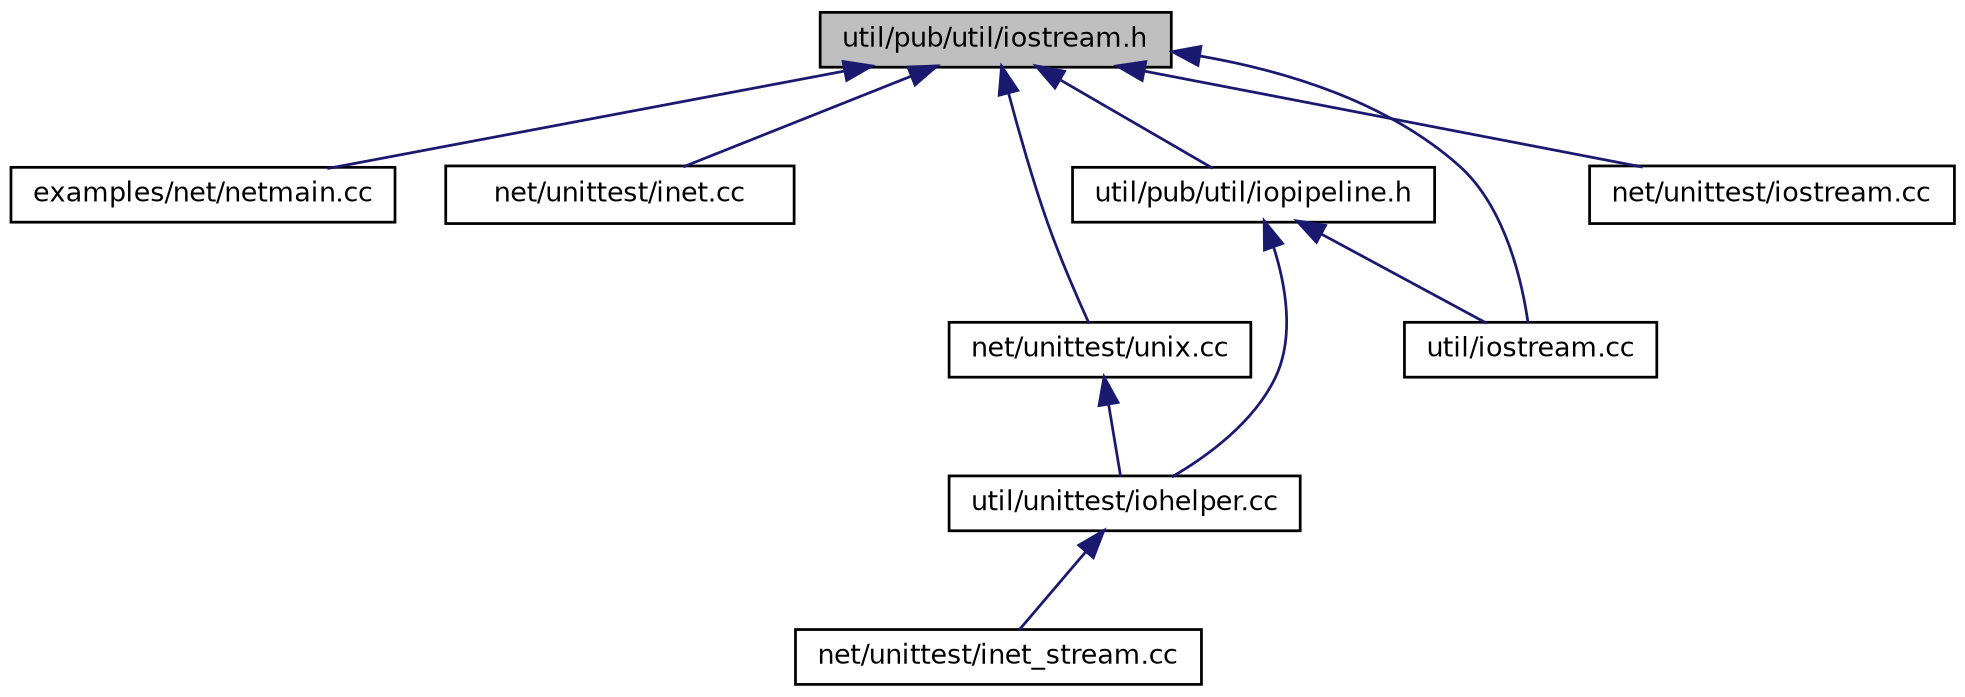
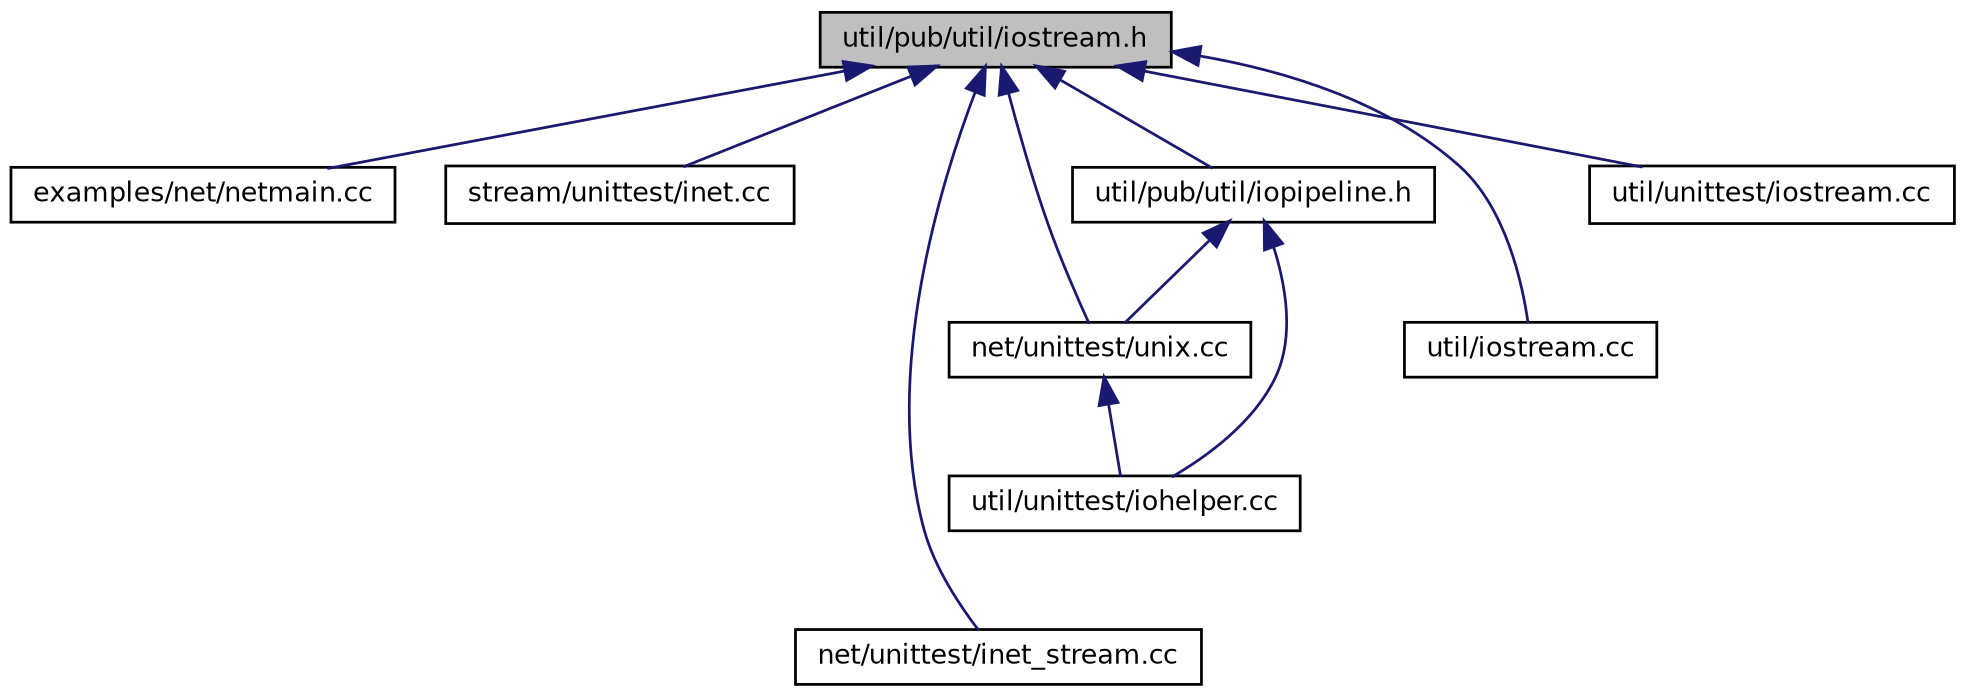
node "net/unittest/inet.cc": label "net/unittest/inet.cc" -> "stream/unittest/inet.cc"
node "net/unittest/iostream.cc": label "net/unittest/iostream.cc" -> "util/unittest/iostream.cc"
edge "util/iostream.cc" -> "util/pub/util/iopipeline.h": now "net/unittest/unix.cc" -> "util/pub/util/iopipeline.h"
edge "net/unittest/inet_stream.cc" -> "util/unittest/iohelper.cc": now "net/unittest/inet_stream.cc" -> "util/pub/util/iostream.h"
